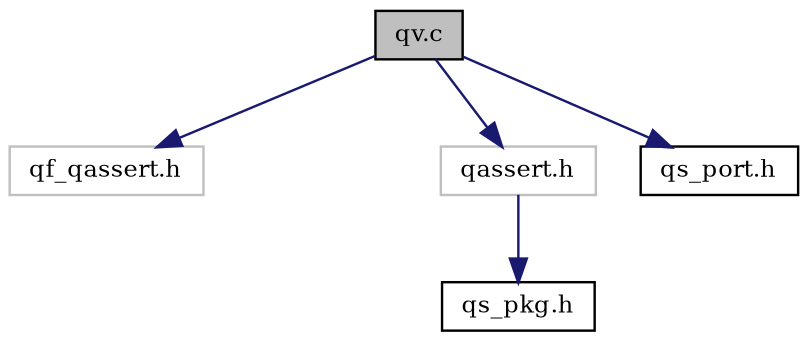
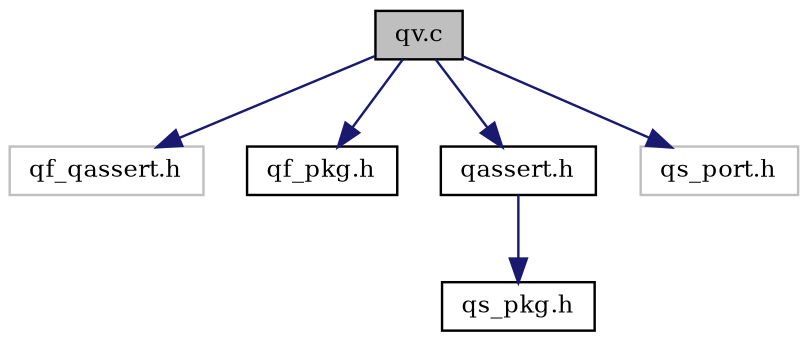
node "qf_pkg.h": added
node "qassert.h": color grey75 -> black
node "qs_port.h": color black -> grey75
